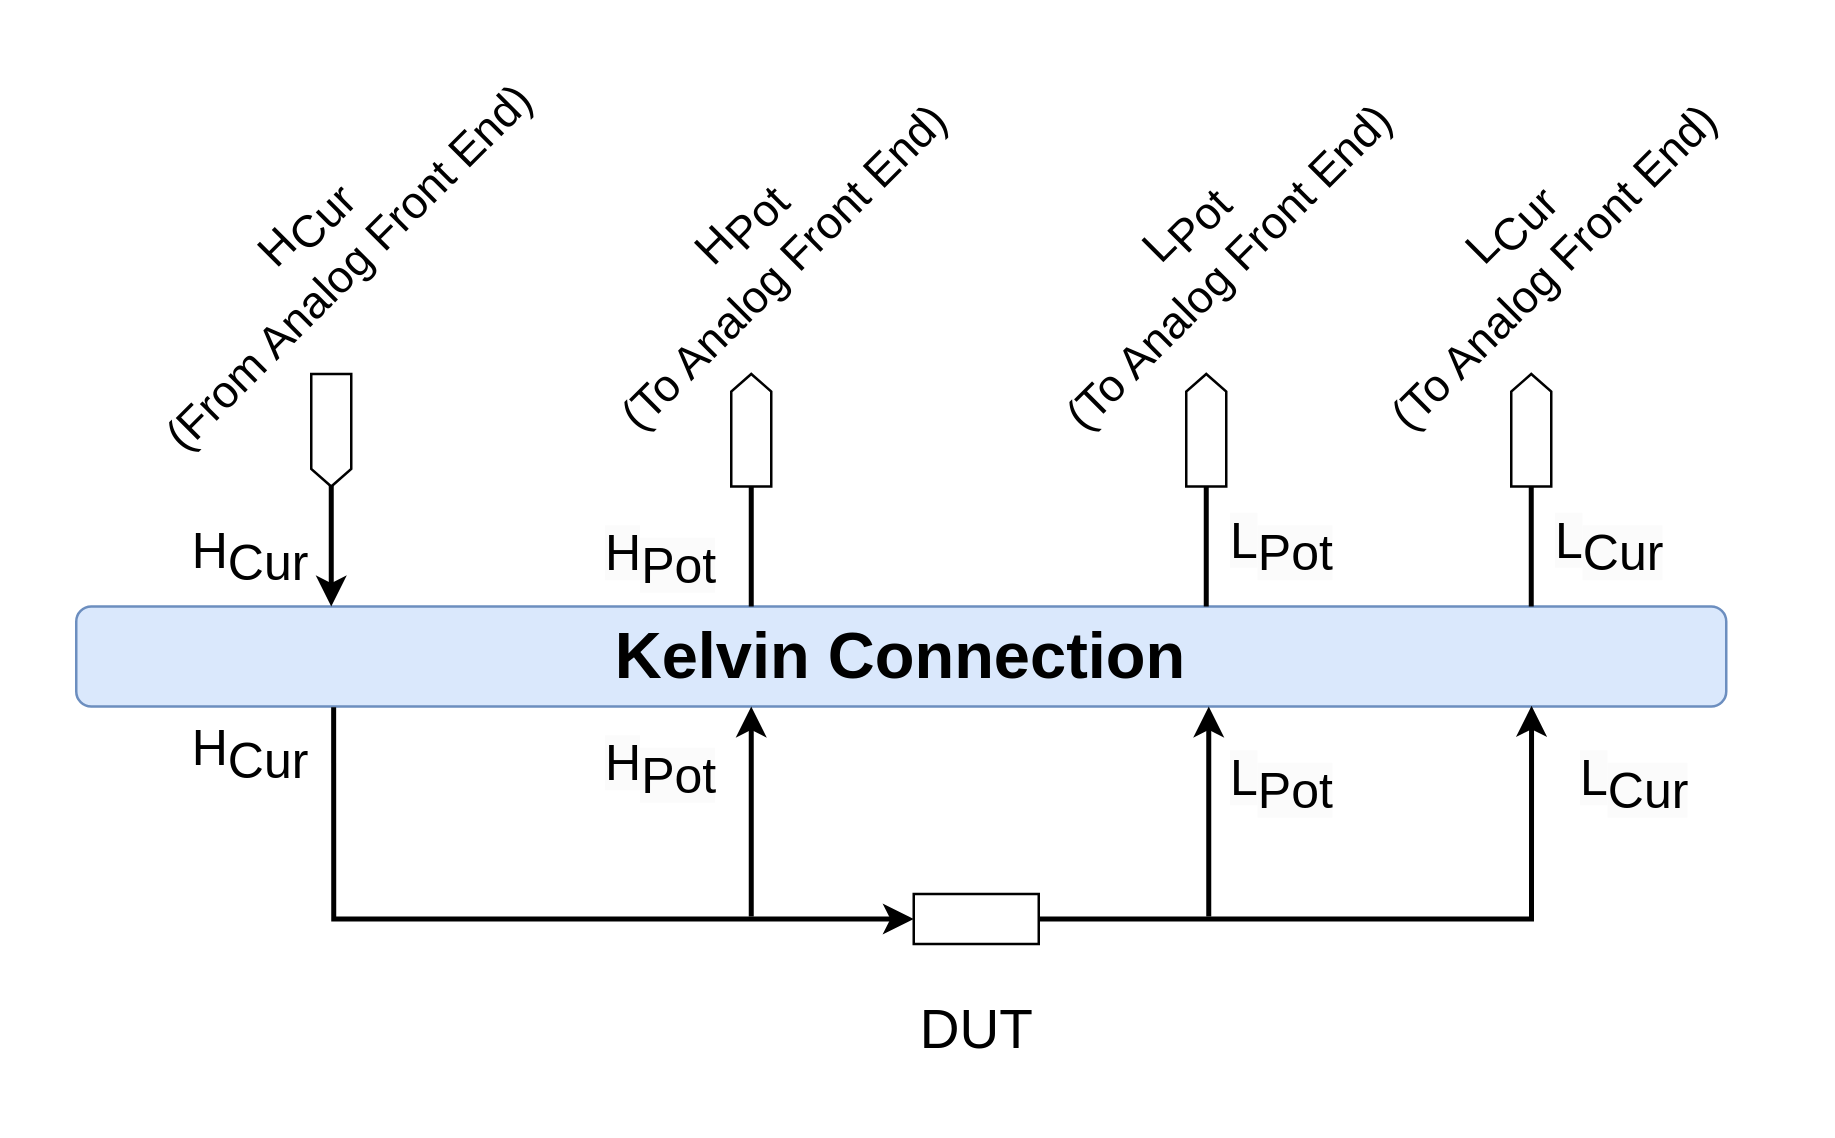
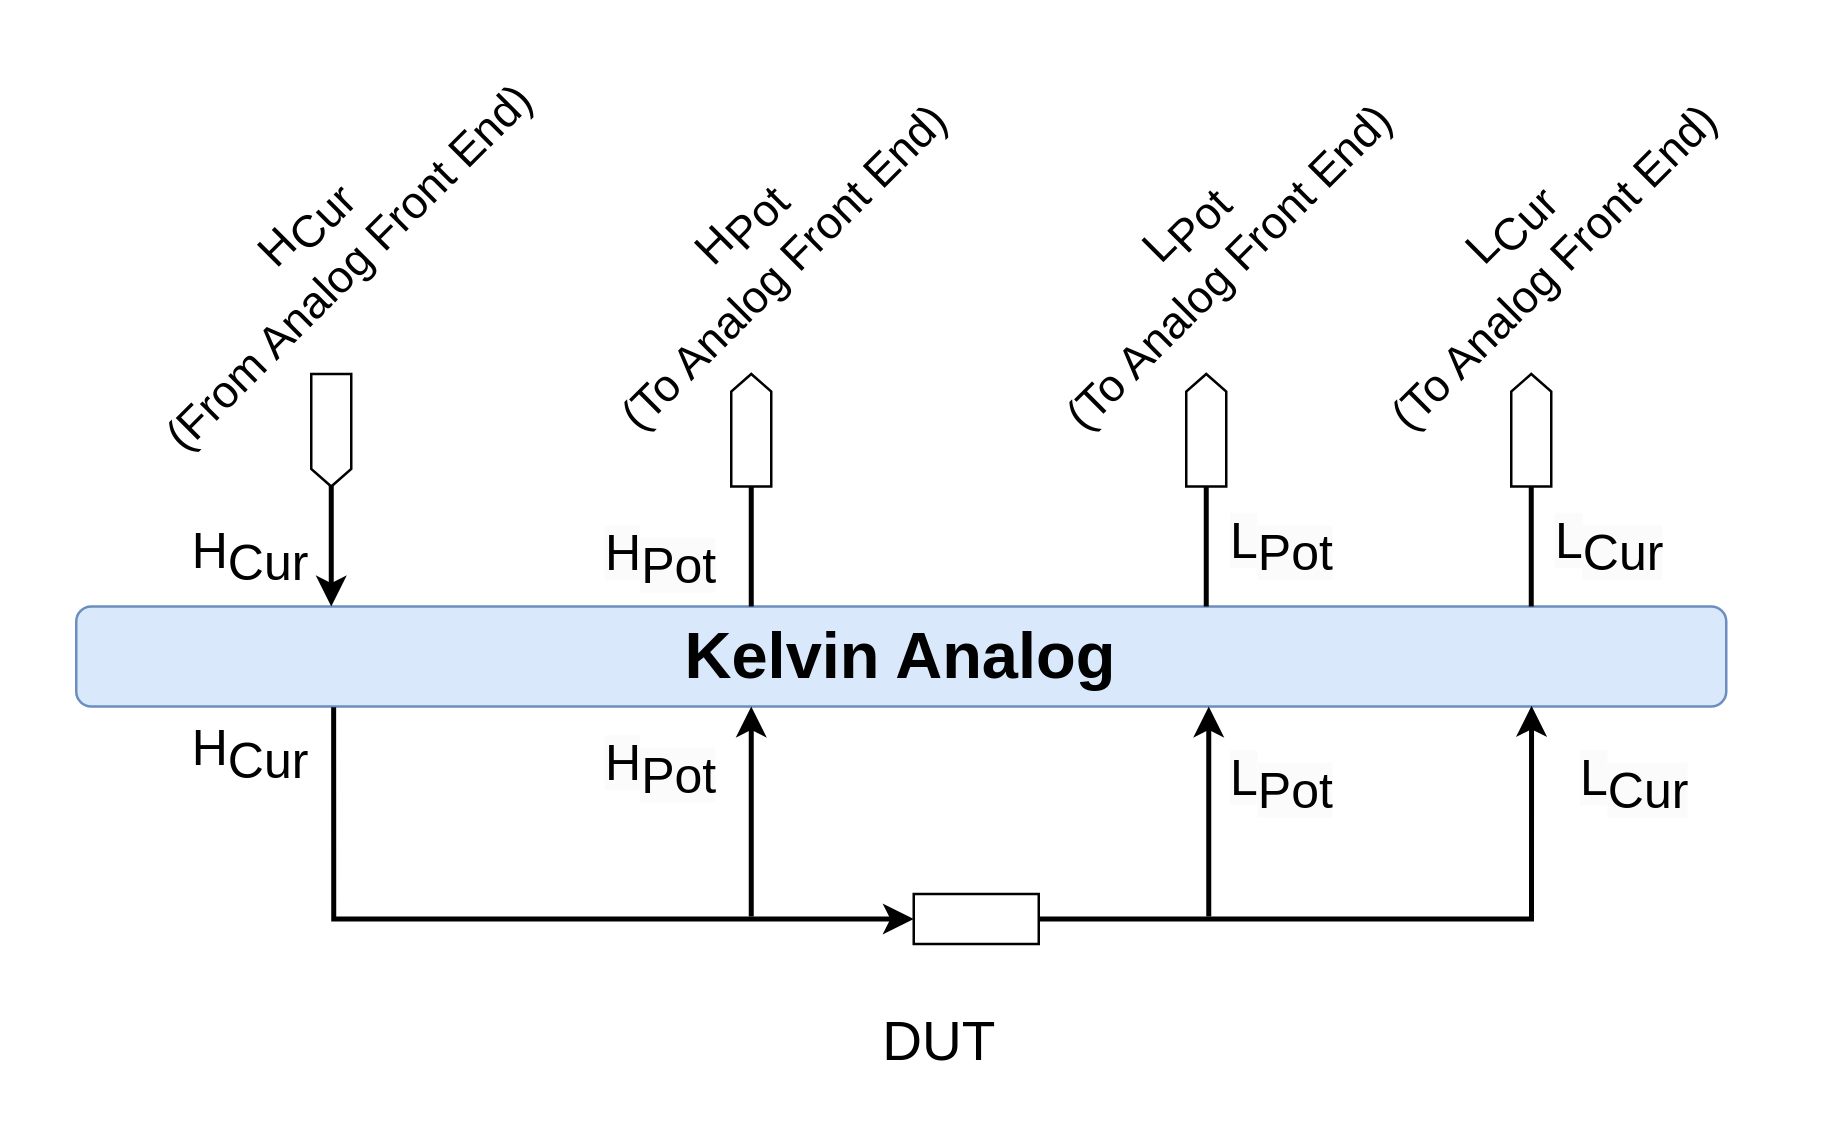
node "Kelvin Connection": label "Kelvin Connection" -> "Kelvin Analog"
node "DUT": moved (976, 1031) -> (939, 1044)
